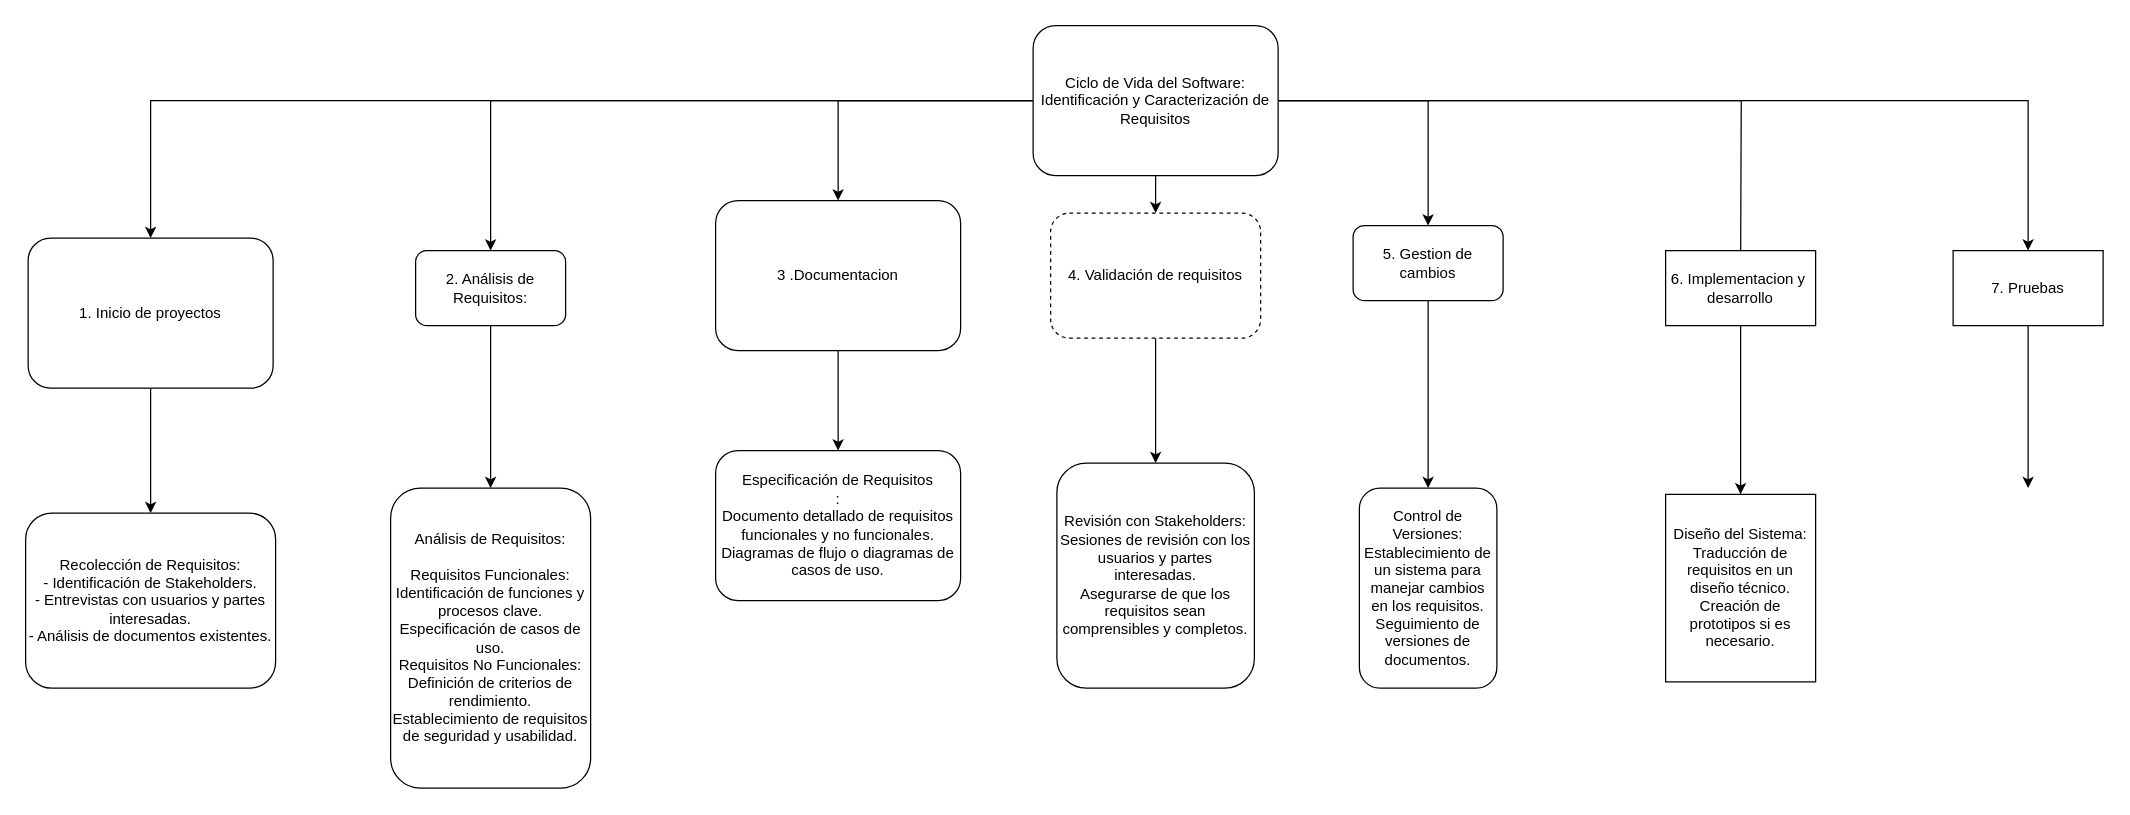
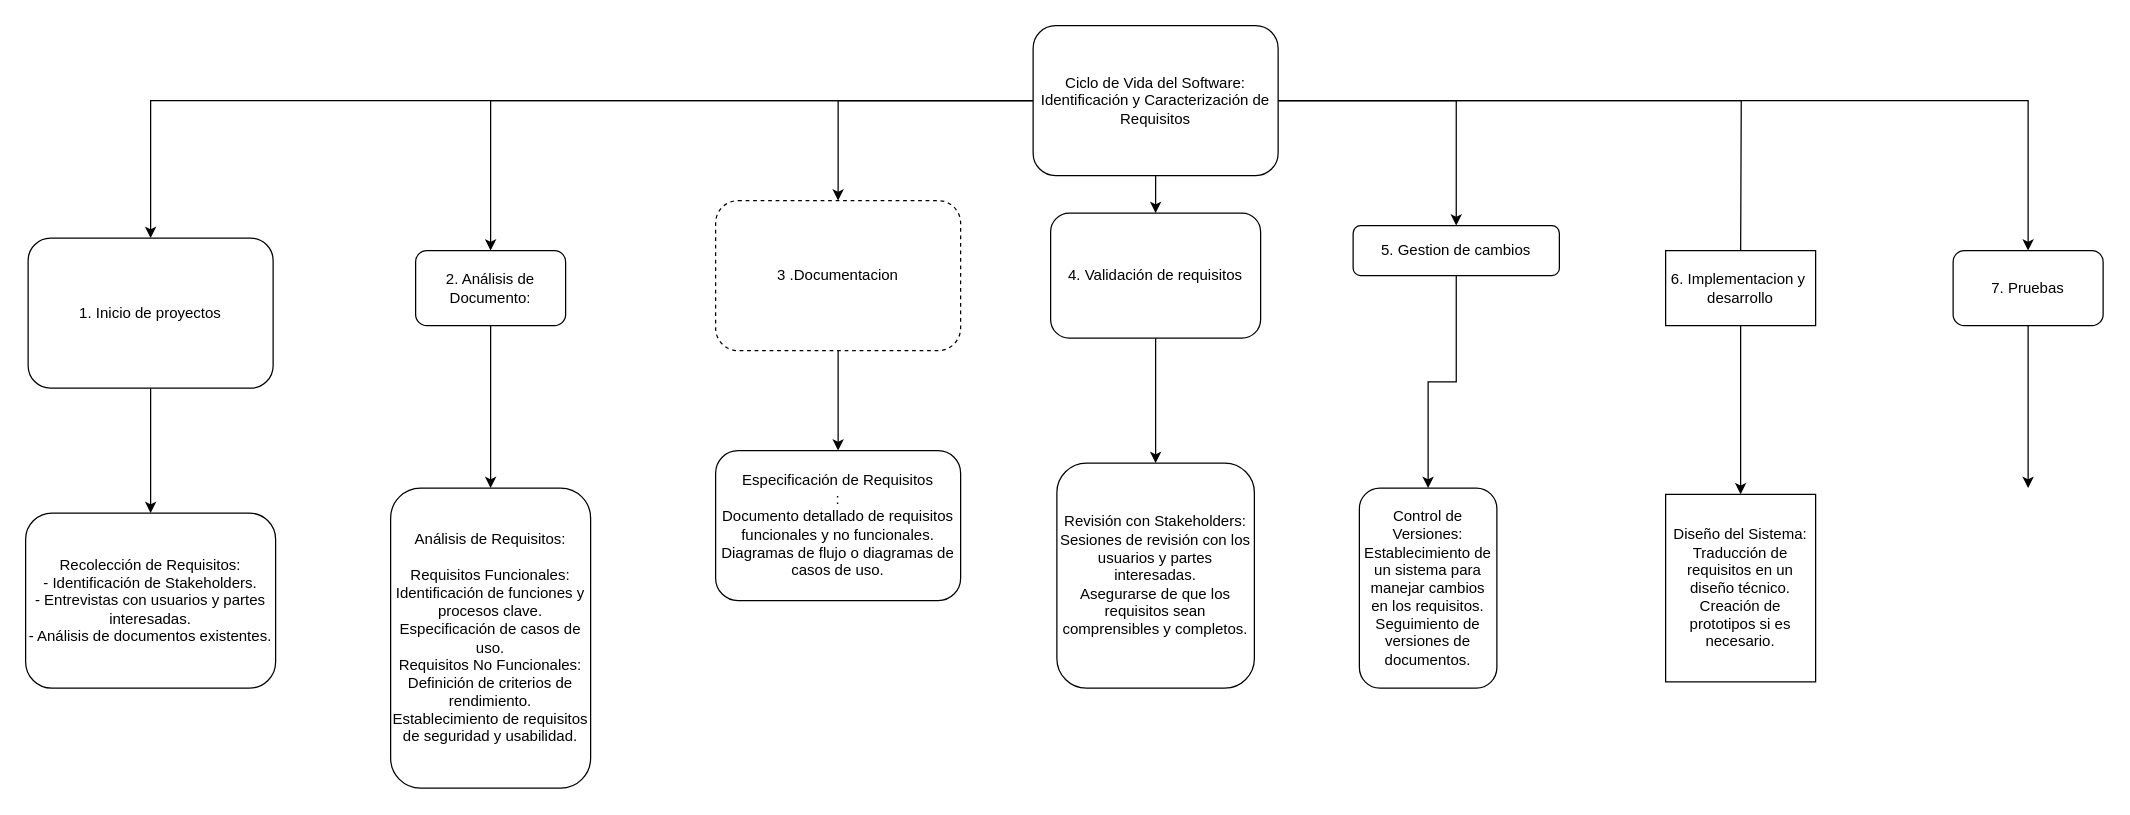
node "5. Gestion de cambios": size 150x75 -> 206x50
node "3 .Documentacion": style solid -> dashed
node "4. Validación de requisitos": style dashed -> solid
node "2. Análisis de Requisitos:": label "2. Análisis de Requisitos:" -> "2. Análisis de Documento:"
node "7. Pruebas": shape rectangle -> rounded rectangle
